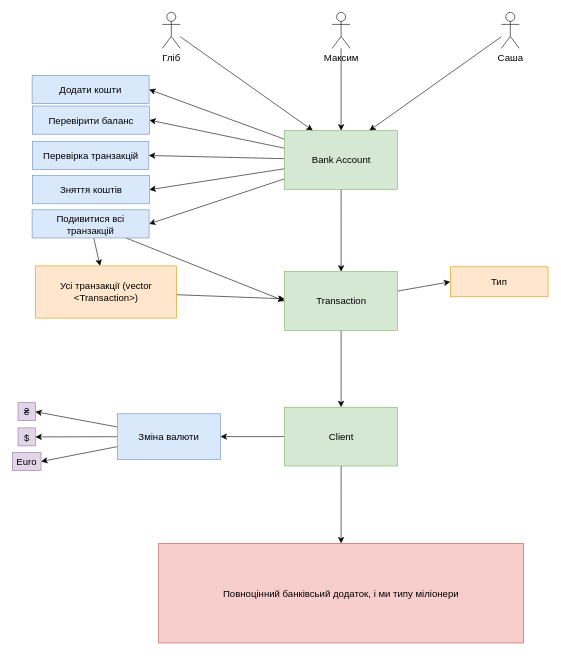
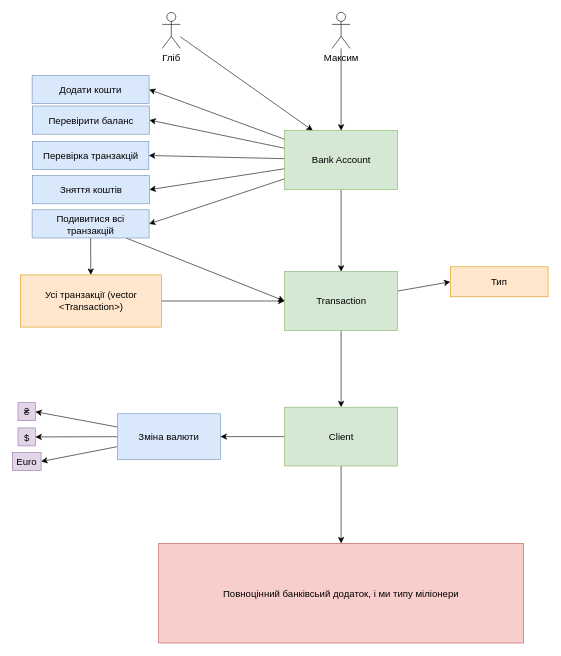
node "Саша": removed
edge "Саша" -> "Bank Account": removed
node "Усі транзакції (vector <Transaction>)": moved (106, 292) -> (91, 301)
